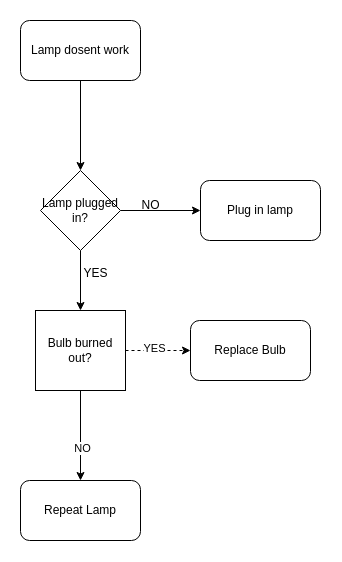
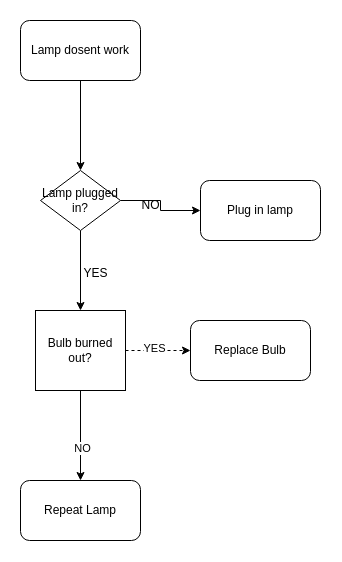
node "Lamp plugged in?": size 80x80 -> 80x60
